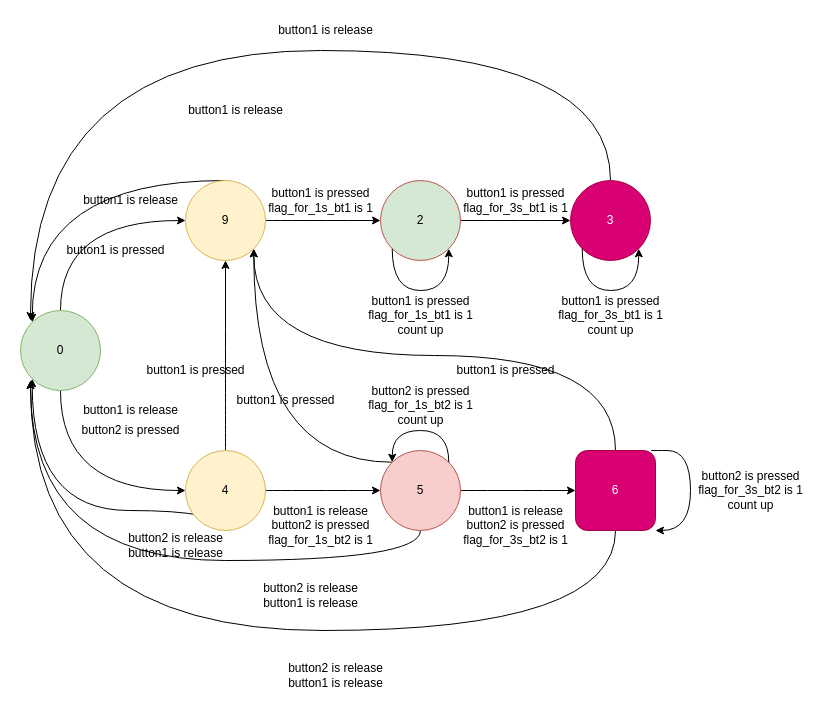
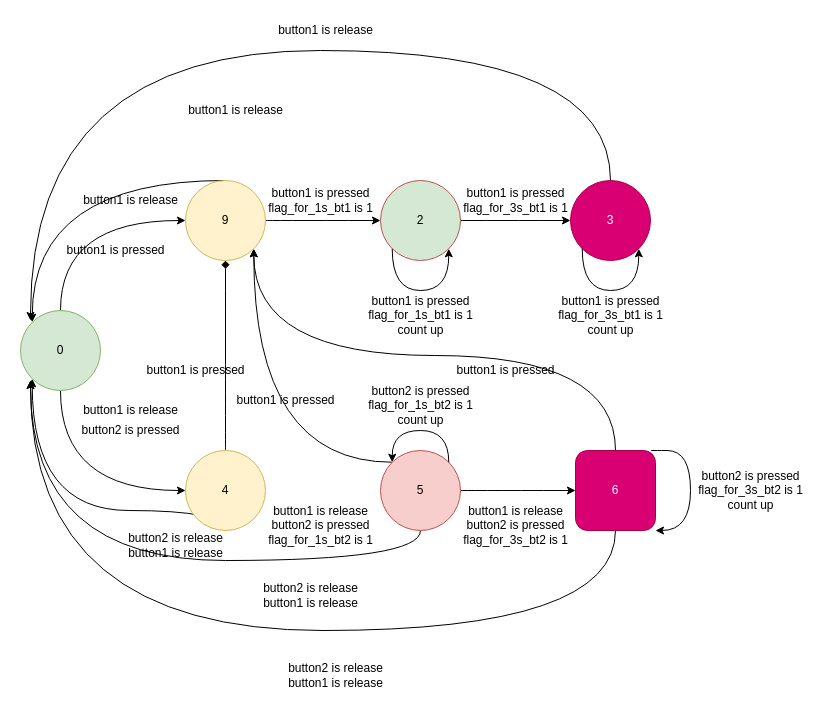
edge "4" -> "9": arrowhead classic -> diamond
edge "4" -> "5": removed
